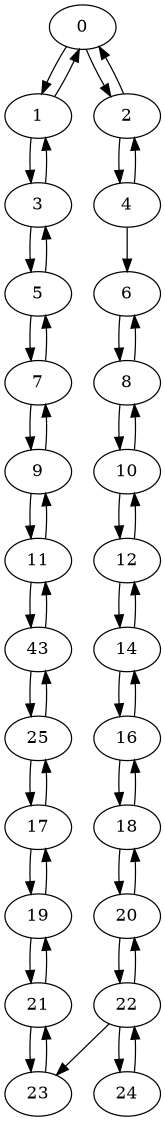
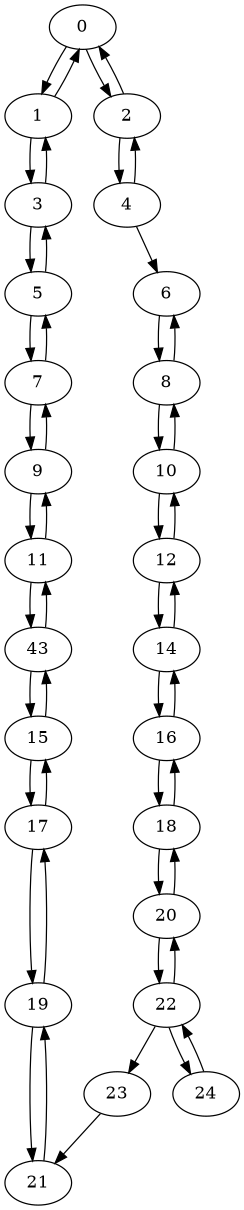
node "25": label "25" -> "15"
edge "21" -> "23": removed
